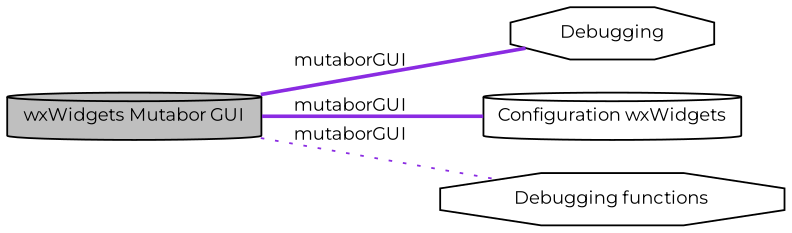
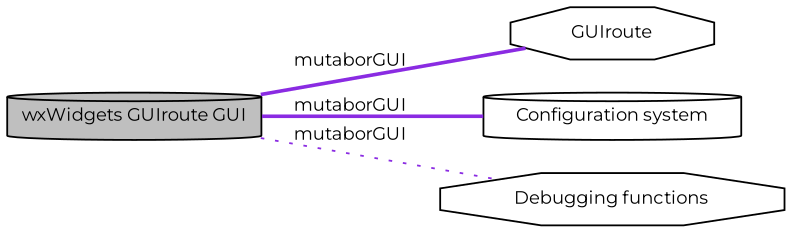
node "Debugging": label "Debugging" -> "GUIroute"
node "wxWidgets Mutabor GUI": label "wxWidgets Mutabor GUI" -> "wxWidgets GUIroute GUI"
node "Configuration wxWidgets": label "Configuration wxWidgets" -> "Configuration system"
